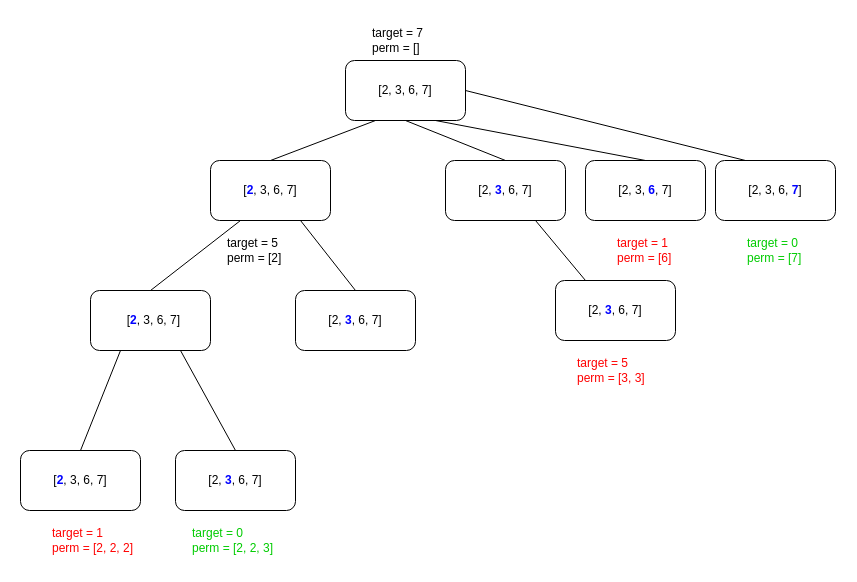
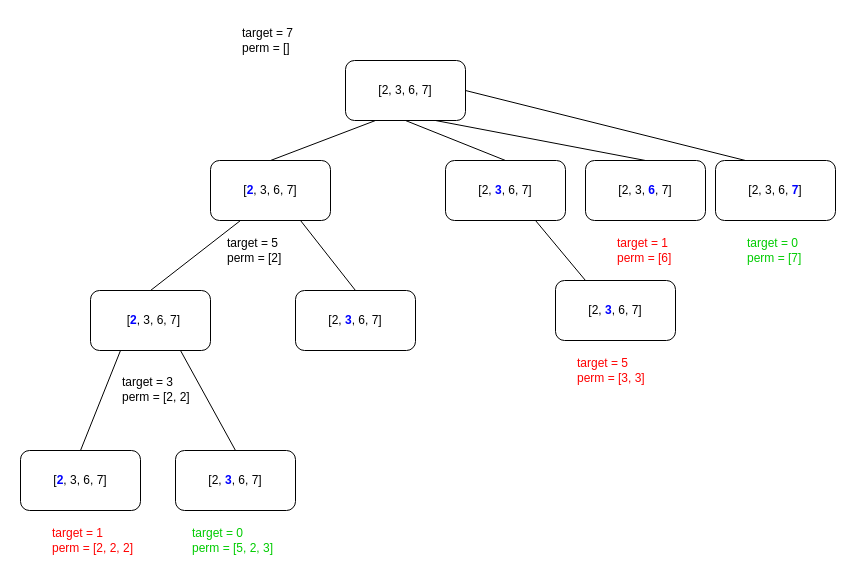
node "target = 7 perm = []": moved (416, 41) -> (286, 41)
node "target = 3 perm = [2, 2]": added
node "target = 0 perm = [2, 2, 3]": label "target = 0 perm = [2, 2, 3]" -> "target = 0 perm = [5, 2, 3]"
